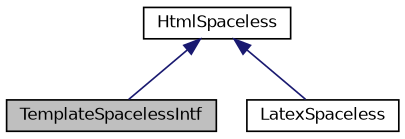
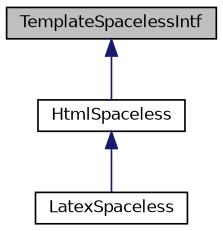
edge "TemplateSpacelessIntf" -> "HtmlSpaceless": reversed
